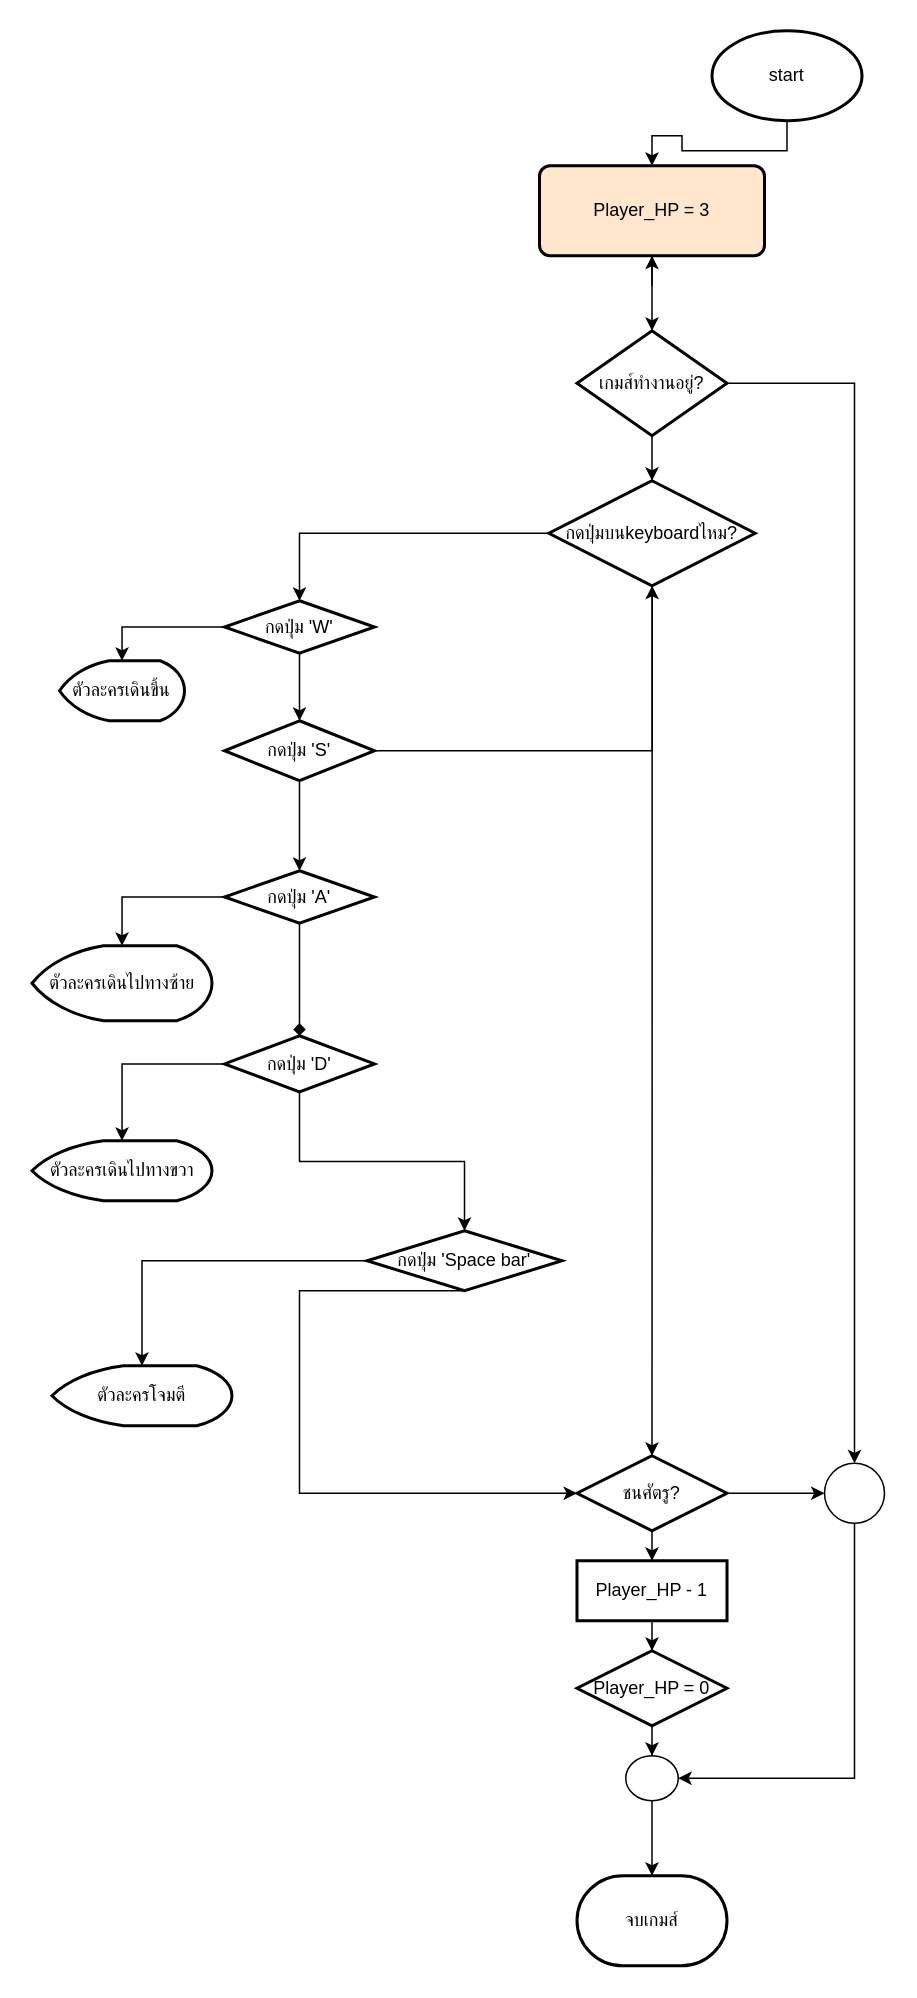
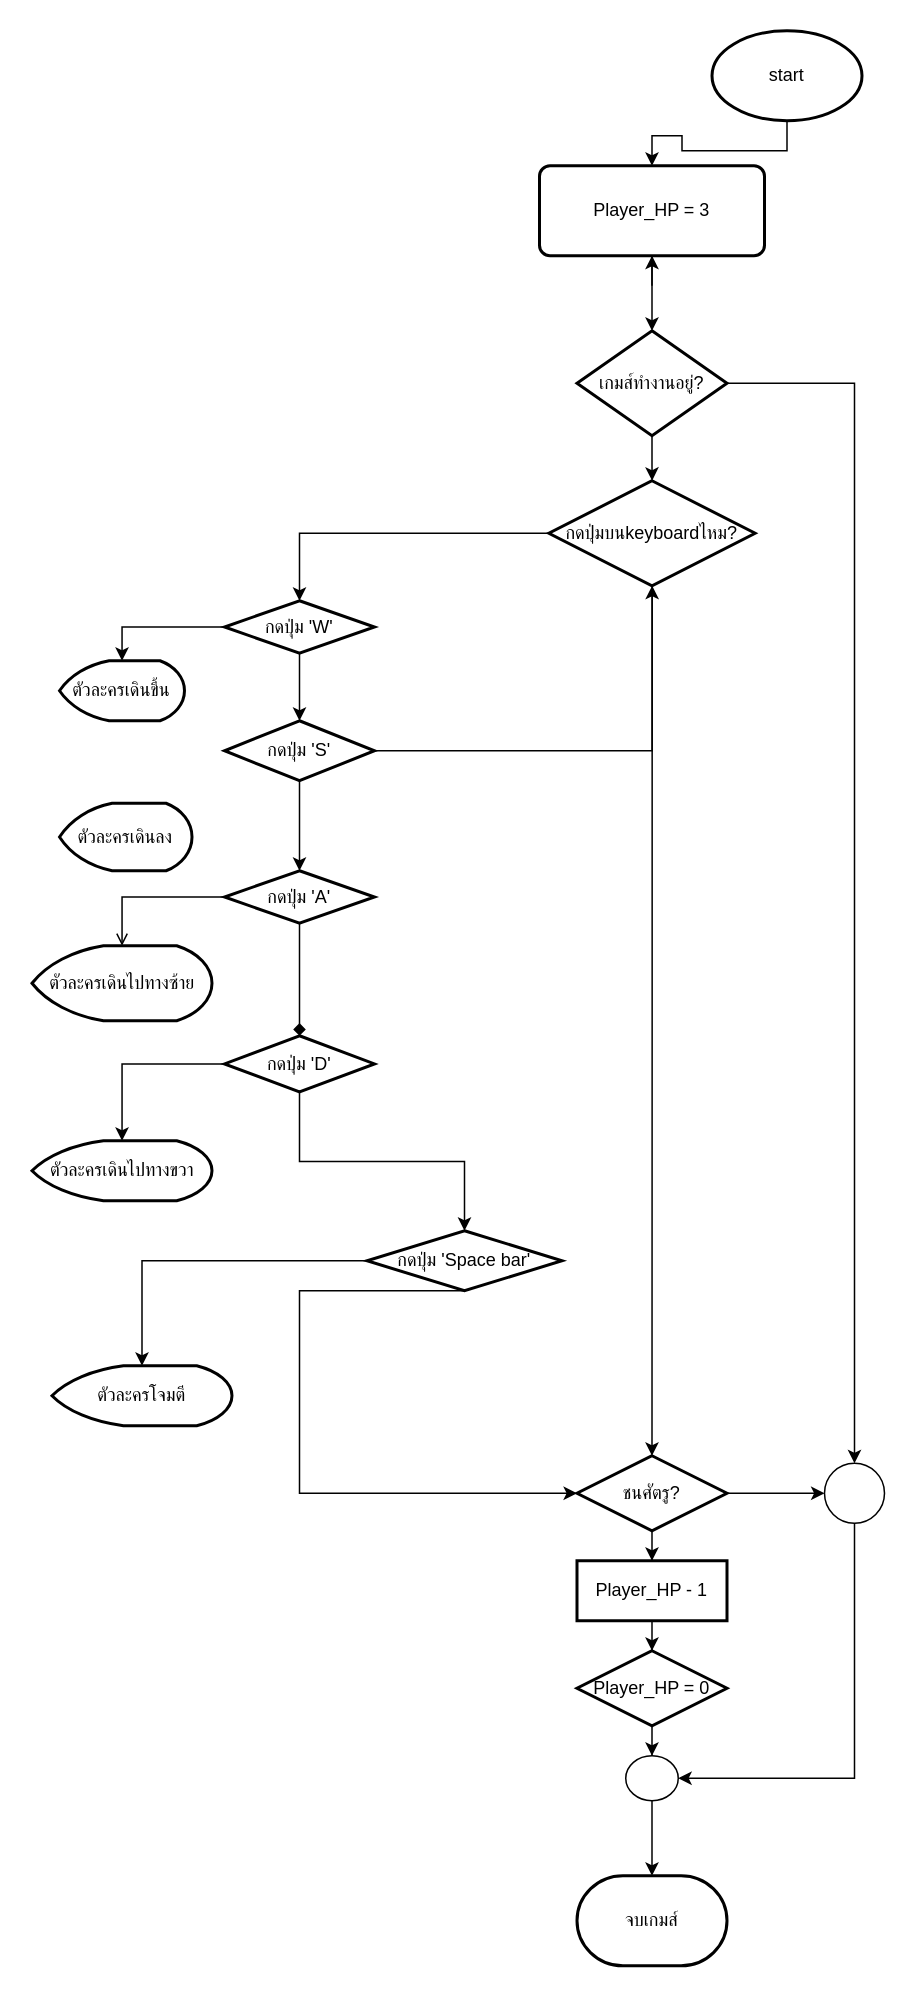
node "Player_HP = 3": fillcolor #ffe6cc -> #ffffff
node "ตัวละครเดินลง": added
edge "กดปุ่ม 'A'" -> "ตัวละครเดินไปทางซ้าย": arrowhead classic -> open
